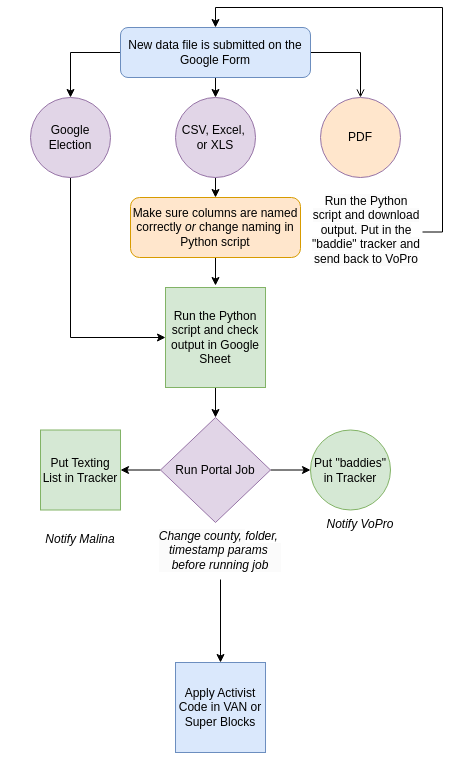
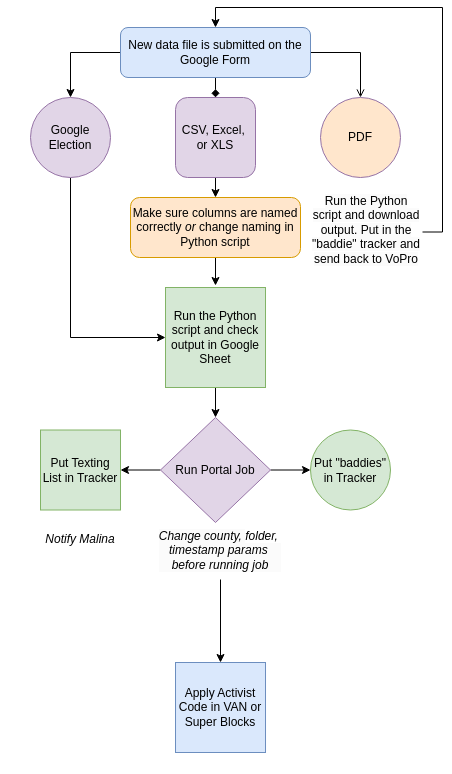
edge "New data file is submitted on the Google Form" -> "CSV, Excel, or XLS": arrowhead classic -> diamond
node "CSV, Excel, or XLS": shape ellipse -> rounded rectangle
node "Notify VoPro": removed
